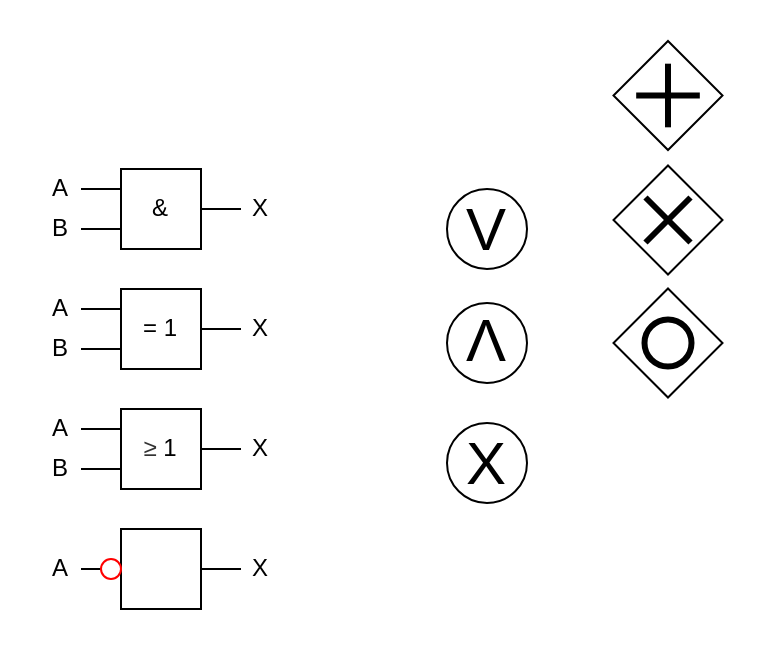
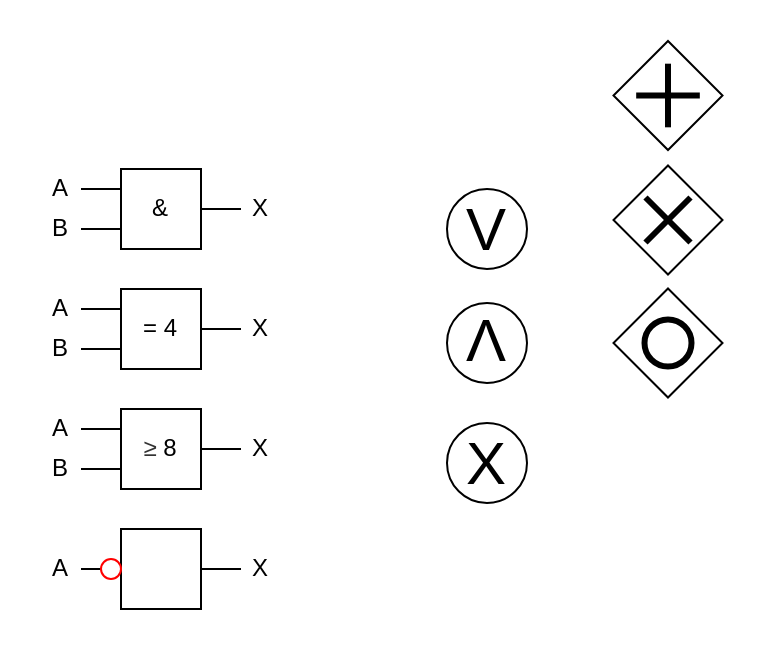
node "= 1": label "= 1" -> "= 4"
node "≥ 1": label "≥ 1" -> "≥ 8"
